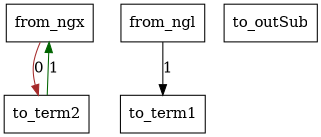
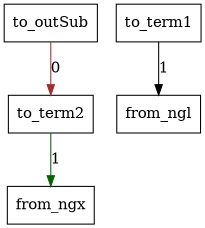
edge "from_ngx" -> "to_term2": now "to_outSub" -> "to_term2"
edge "from_ngl" -> "to_term1": reversed
